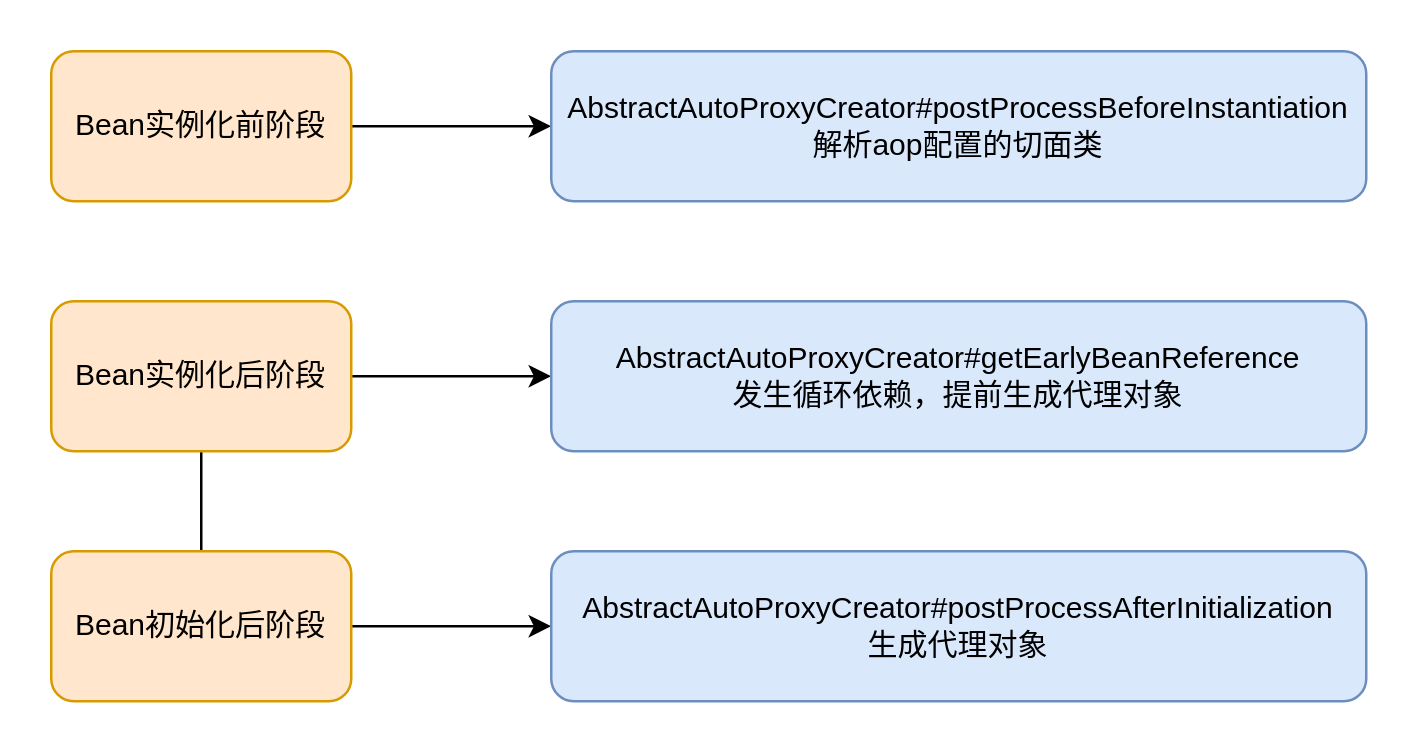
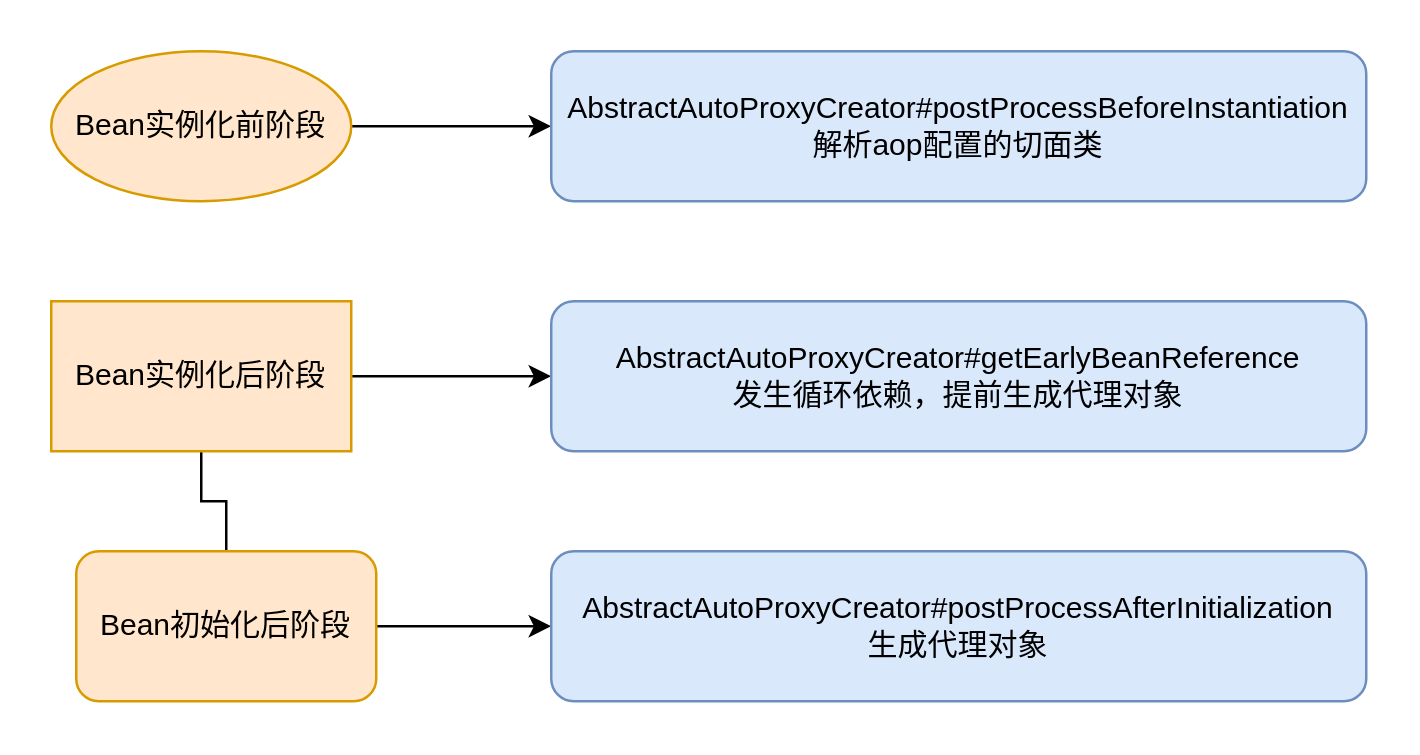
node "Bean实例化前阶段": shape rounded rectangle -> ellipse
node "Bean实例化后阶段": shape rounded rectangle -> rectangle
node "Bean初始化后阶段": moved (201, 626) -> (226, 626)
